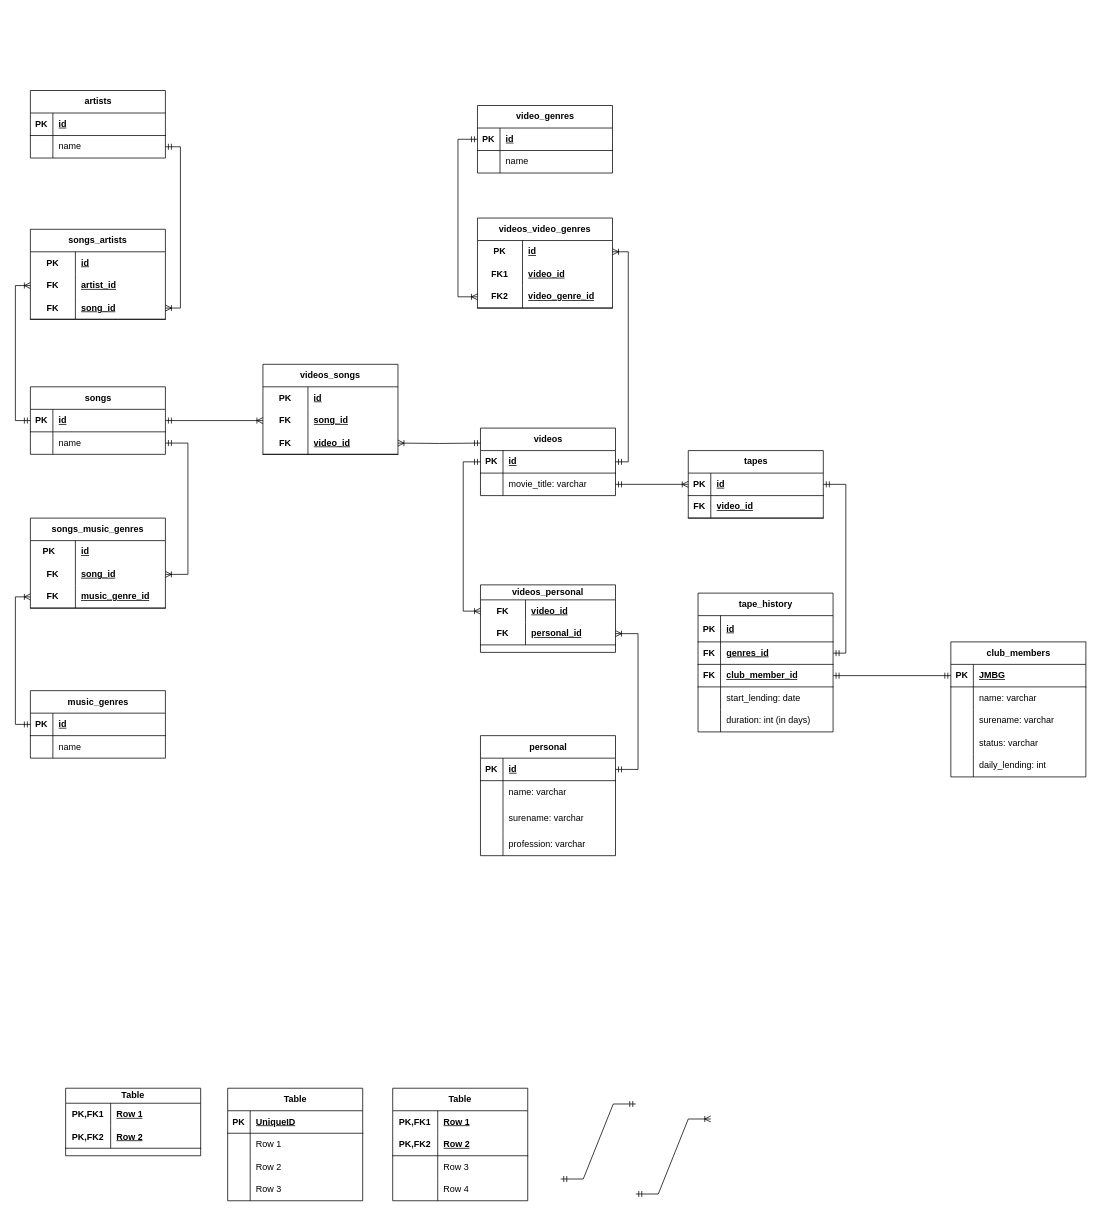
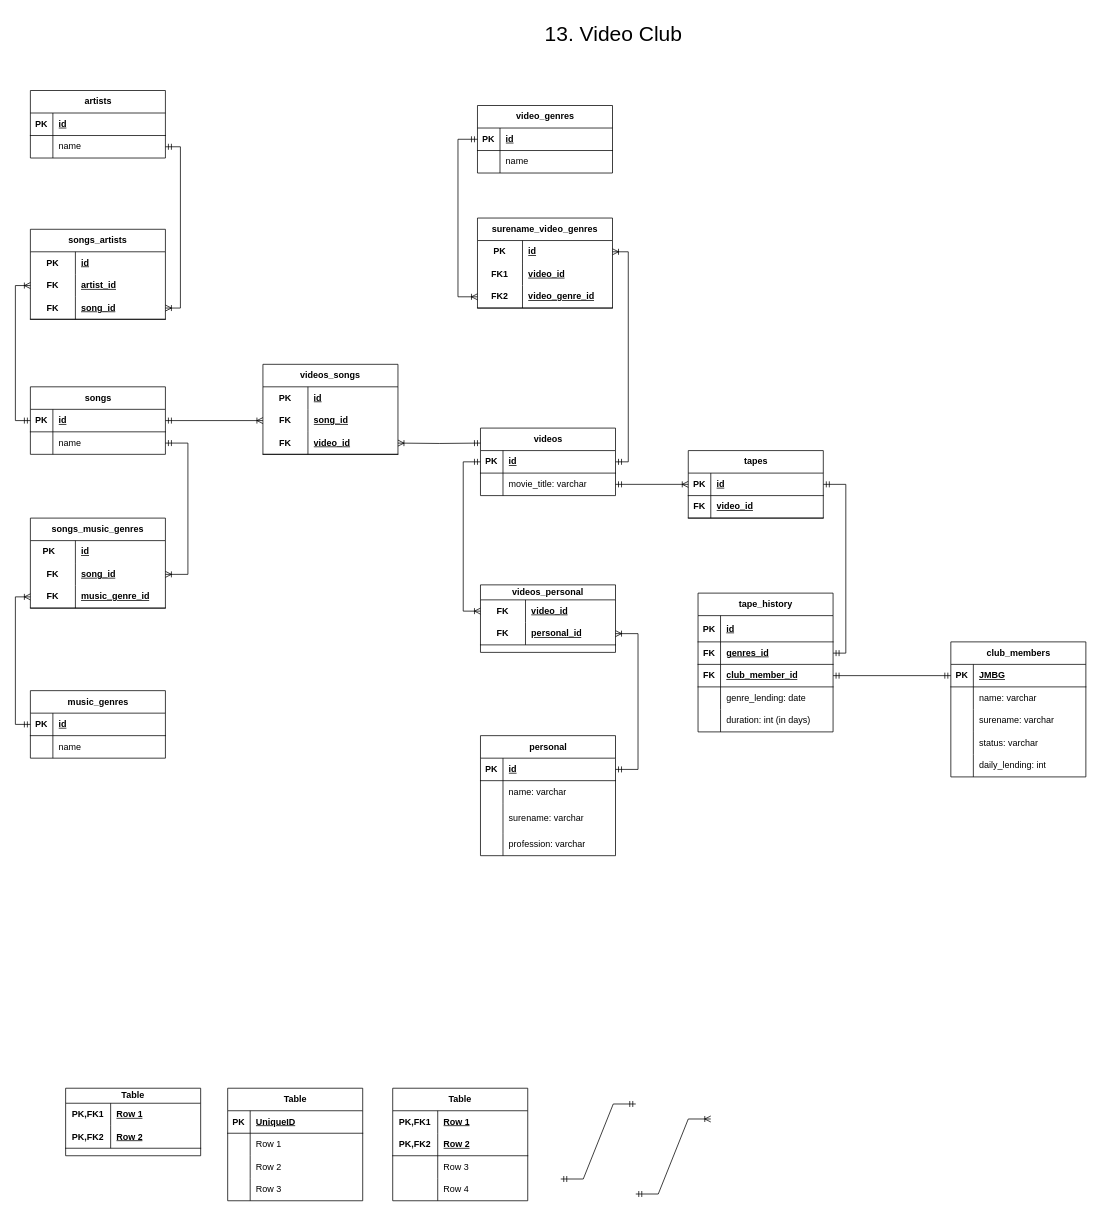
node "13. Video Club": added
node "videos_video_genres": label "videos_video_genres" -> "surename_video_genres"
node "start_lending: date": label "start_lending: date" -> "genre_lending: date"
